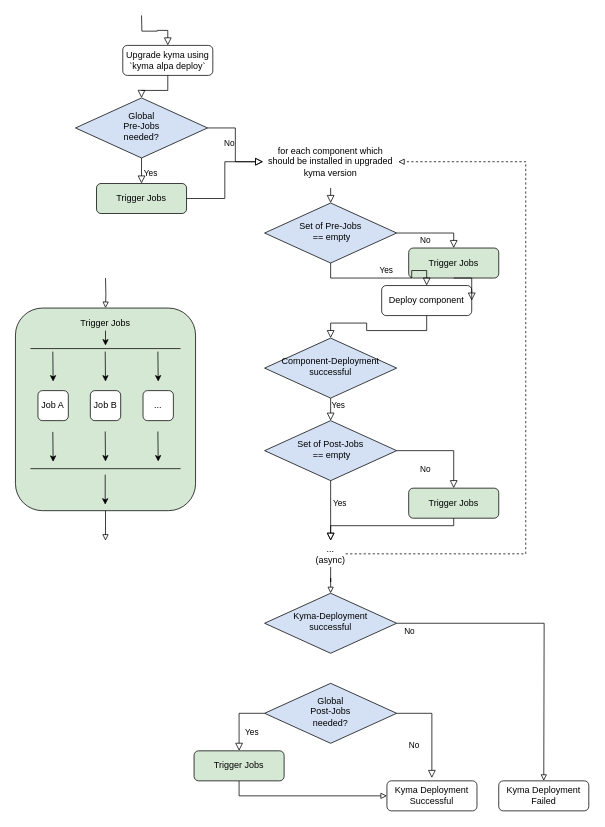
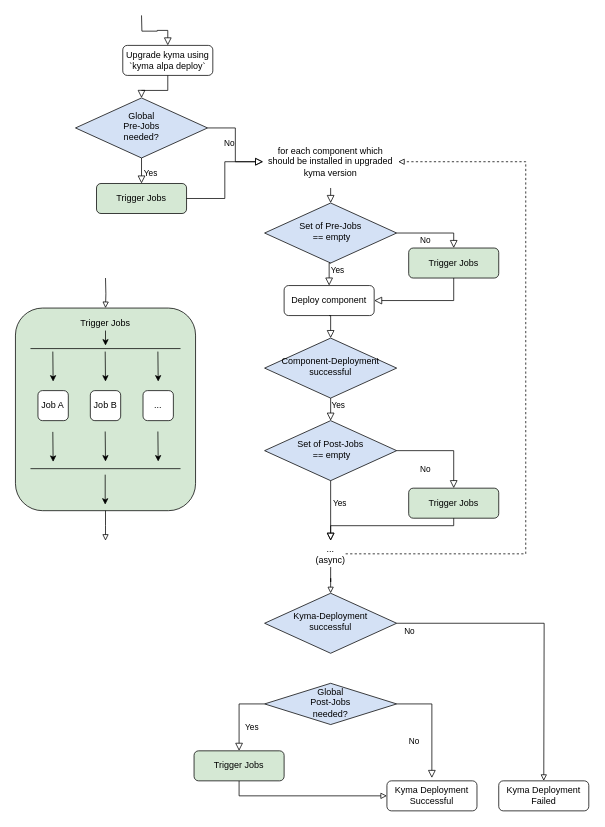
node "Deploy component": moved (426, 300) -> (329, 300)
node "Global Post-Jobs needed?": size 132x60 -> 132x41
